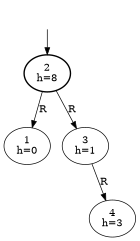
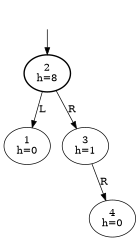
edge "2 h=8" -> "1 h=0": label "R" -> "L"
node "4 h=3": label "4 h=3" -> "4 h=0"
